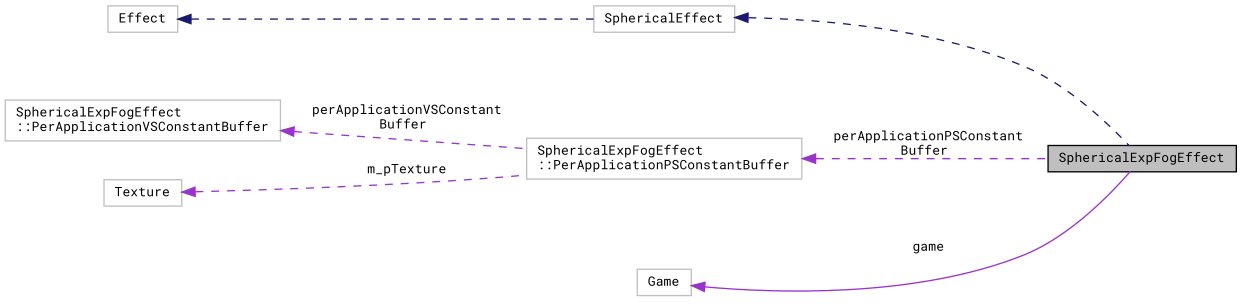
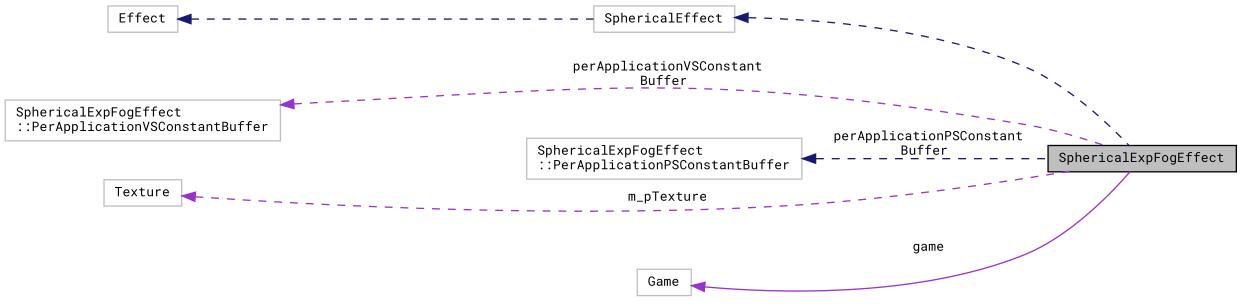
edge "SphericalExpFogEffect ::PerApplicationPSConstantBuffer" -> "SphericalExpFogEffect ::PerApplicationVSConstantBuffer": now "SphericalExpFogEffect" -> "SphericalExpFogEffect ::PerApplicationVSConstantBuffer"
edge "SphericalExpFogEffect" -> "SphericalExpFogEffect ::PerApplicationPSConstantBuffer": color darkorchid3 -> midnightblue
edge "SphericalExpFogEffect ::PerApplicationPSConstantBuffer" -> "Texture": now "SphericalExpFogEffect" -> "Texture"
